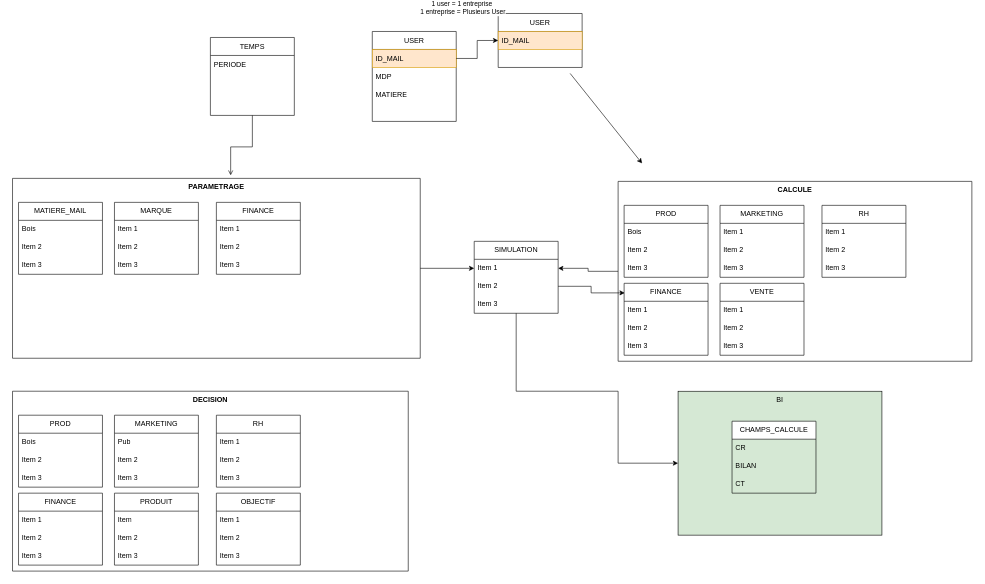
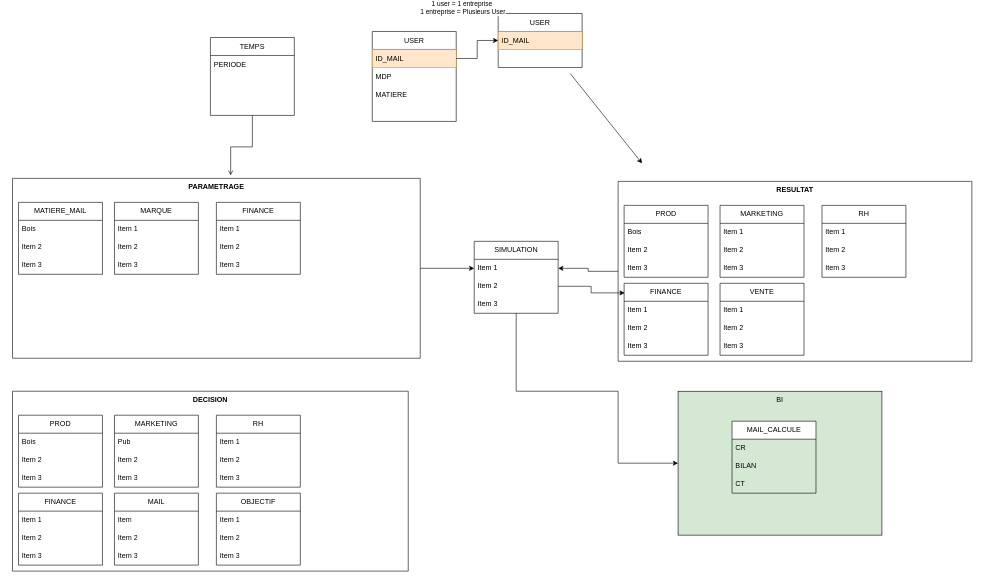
node "CALCULE": label "CALCULE" -> "RESULTAT"
node "CHAMPS_CALCULE": label "CHAMPS_CALCULE" -> "MAIL_CALCULE"
node "PRODUIT": label "PRODUIT" -> "MAIL"
